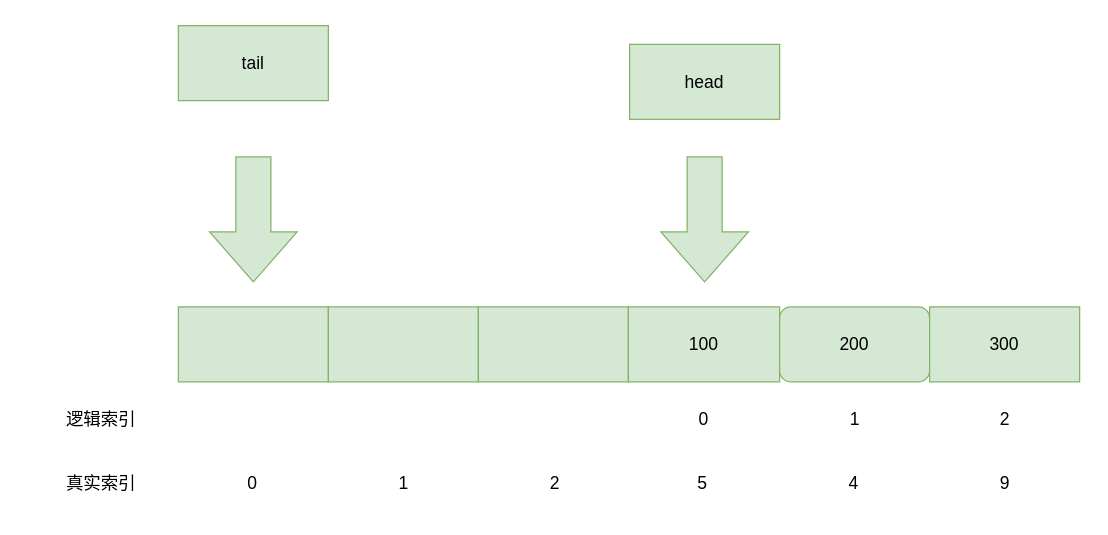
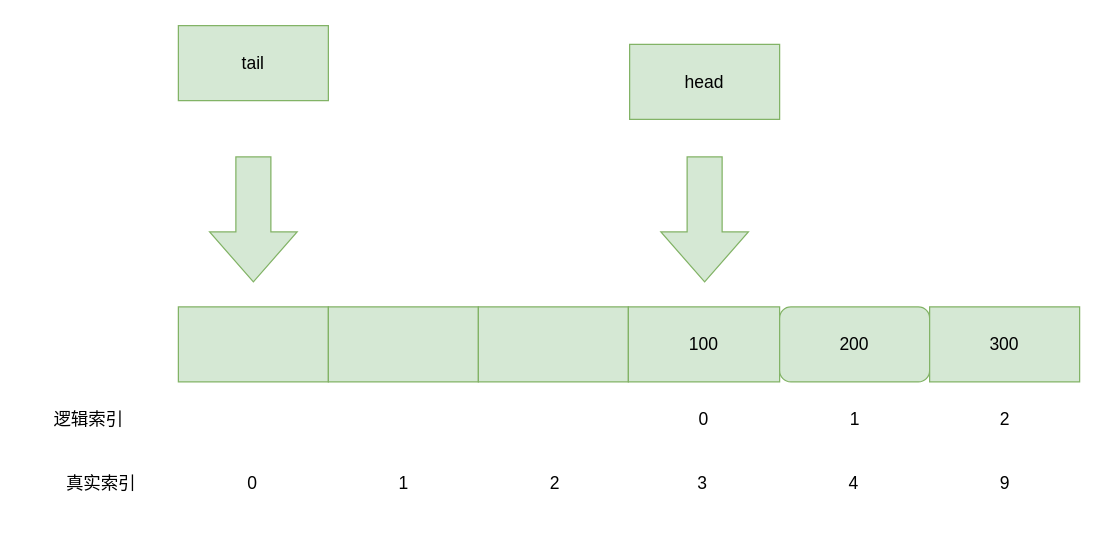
node "逻辑索引": moved (101, 419) -> (89, 419)
node "5": label "5" -> "3"
